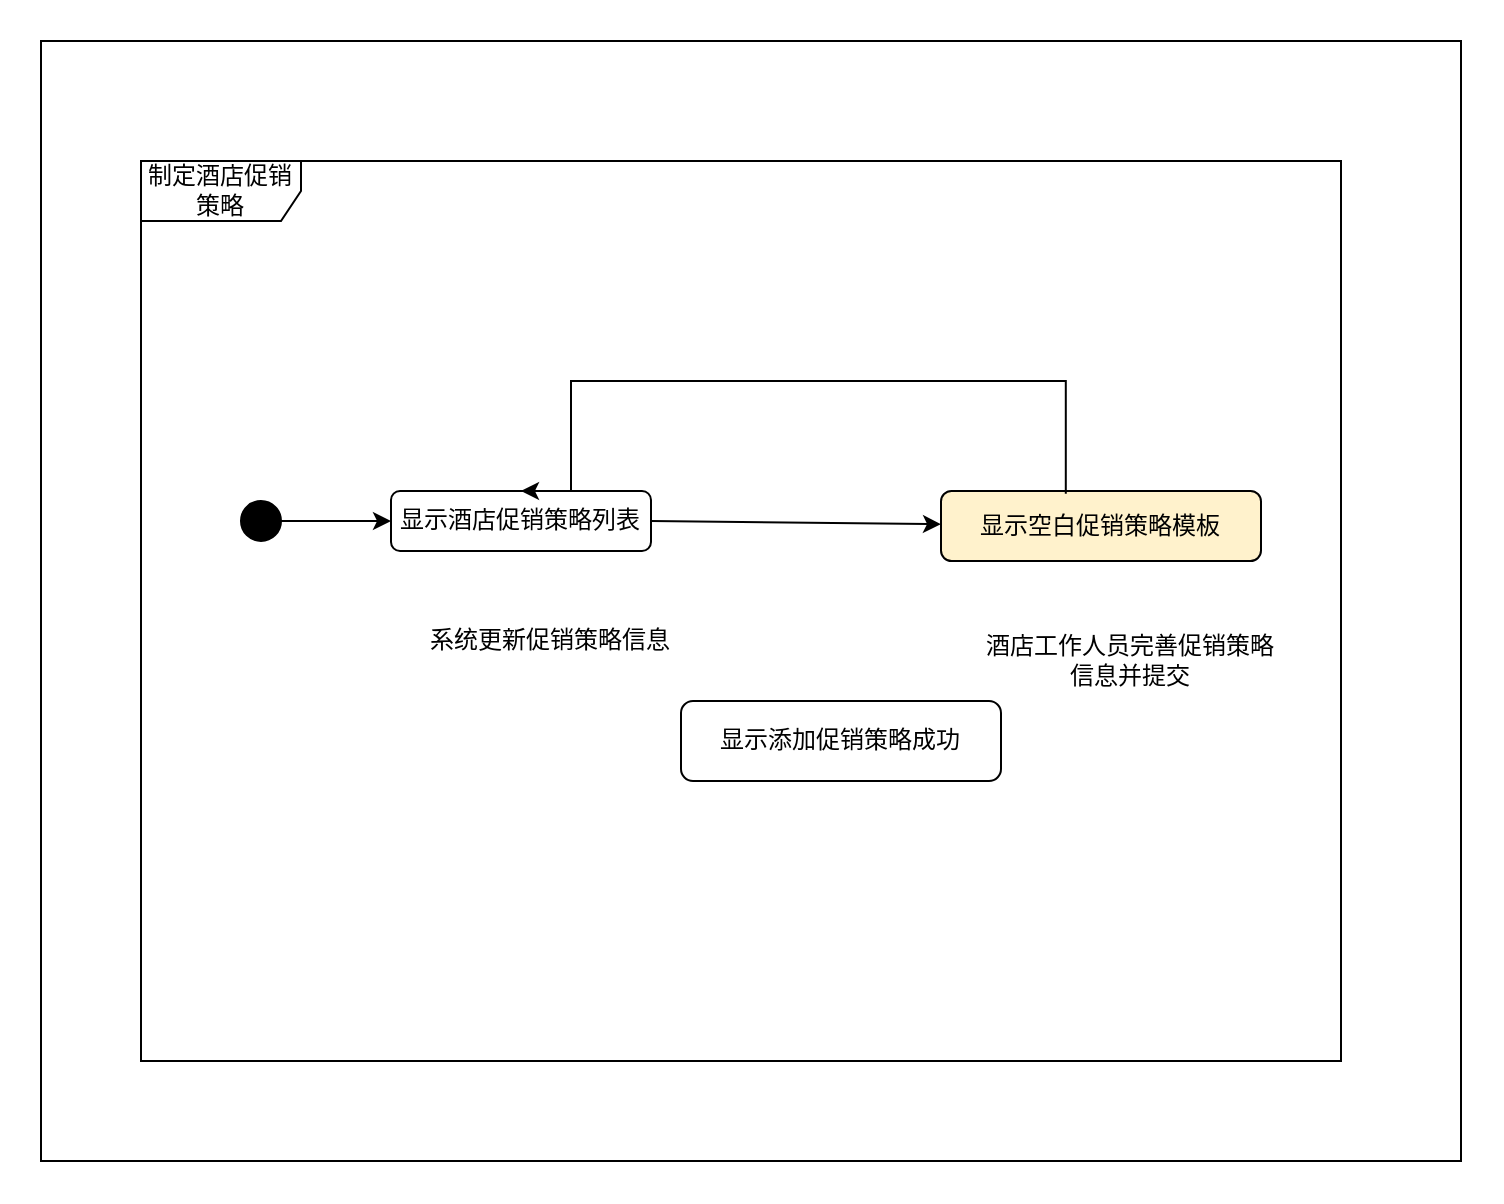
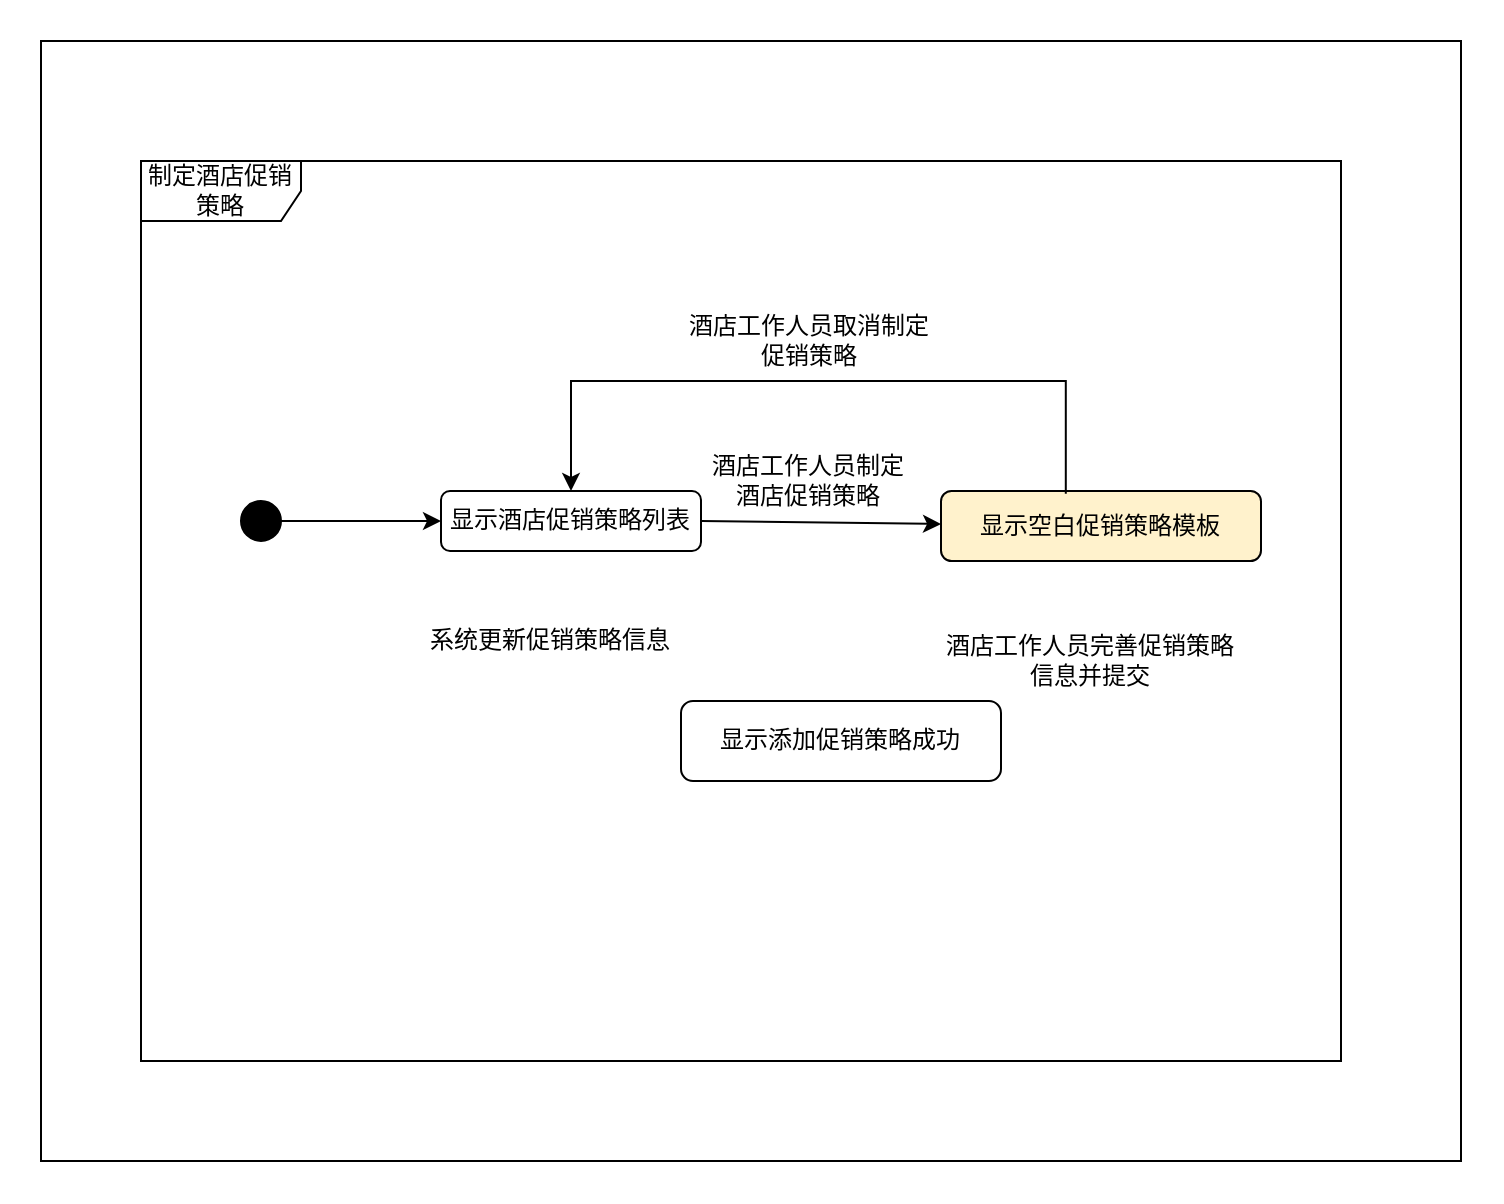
node "酒店工作人员取消制定促销策略": added
node "酒店工作人员制定酒店促销策略": added
node "显示酒店促销策略列表": moved (521, 521) -> (571, 521)
node "酒店工作人员完善促销策略信息并提交": moved (1131, 661) -> (1091, 661)
